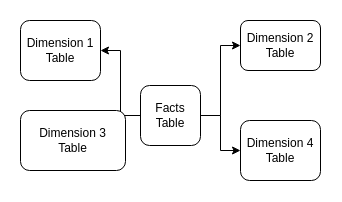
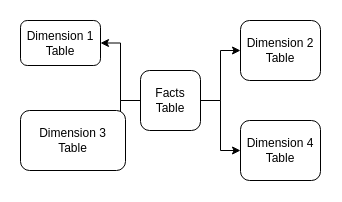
node "Dimension 2 Table": size 80x50 -> 80x60
node "Dimension 1 Table": size 80x60 -> 80x45
node "Facts Table": moved (171, 116) -> (171, 101)
